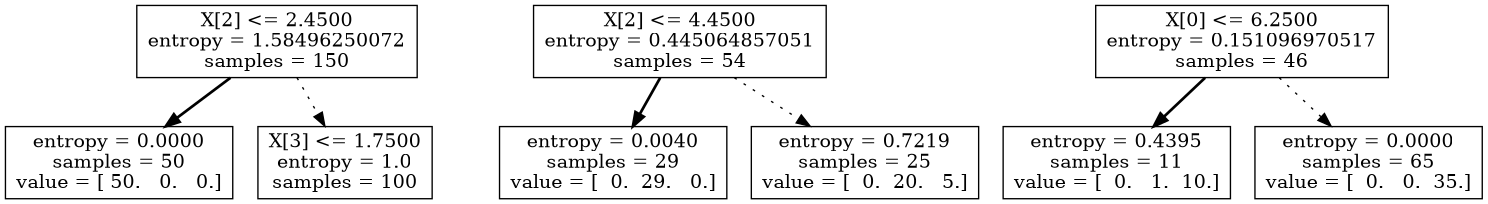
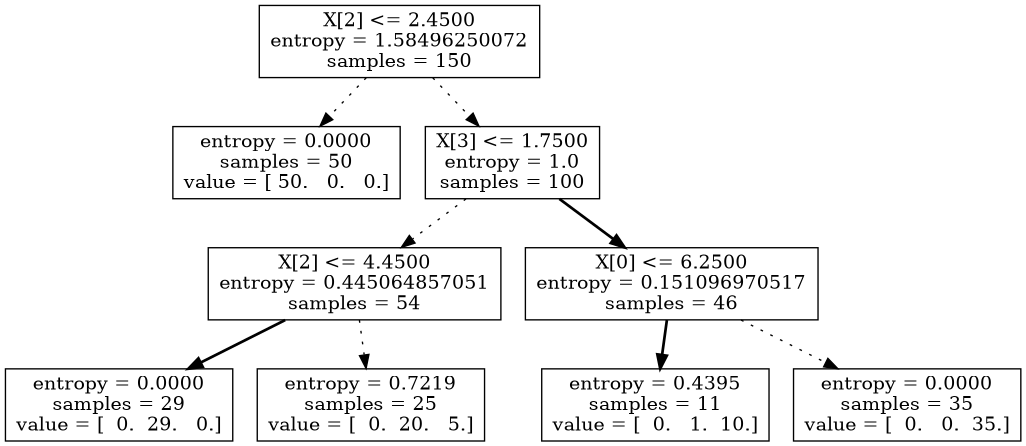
edge "X[2] <= 2.4500 entropy = 1.58496250072 samples = 150" -> "entropy = 0.0000 samples = 50 value = [ 50.   0.   0.]": style bold -> dotted
node "entropy = 0.0040 samples = 29 value = [  0.  29.   0.]": label "entropy = 0.0040 samples = 29 value = [  0.  29.   0.]" -> "entropy = 0.0000 samples = 29 value = [  0.  29.   0.]"
node "entropy = 0.0000 samples = 65 value = [  0.   0.  35.]": label "entropy = 0.0000 samples = 65 value = [  0.   0.  35.]" -> "entropy = 0.0000 samples = 35 value = [  0.   0.  35.]"
edge "X[3] <= 1.7500 entropy = 1.0 samples = 100" -> "X[2] <= 4.4500 entropy = 0.445064857051 samples = 54": added
edge "X[3] <= 1.7500 entropy = 1.0 samples = 100" -> "X[0] <= 6.2500 entropy = 0.151096970517 samples = 46": added
